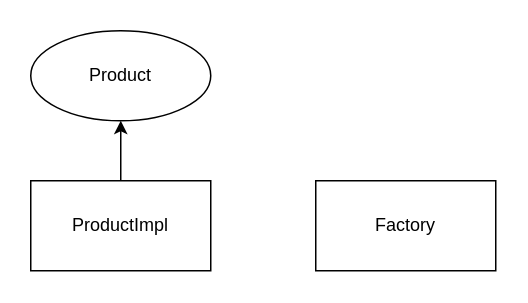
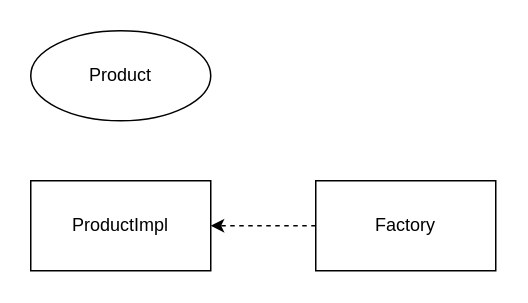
edge "ProductImpl" -> "Product": removed
edge "Factory" -> "ProductImpl": added
